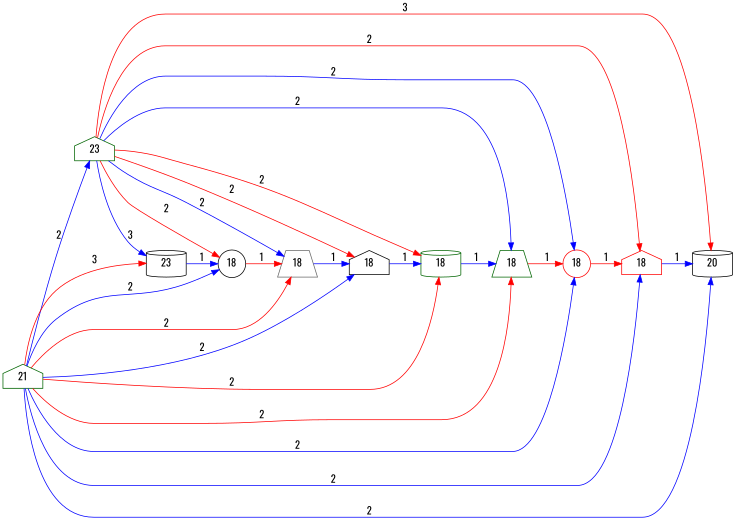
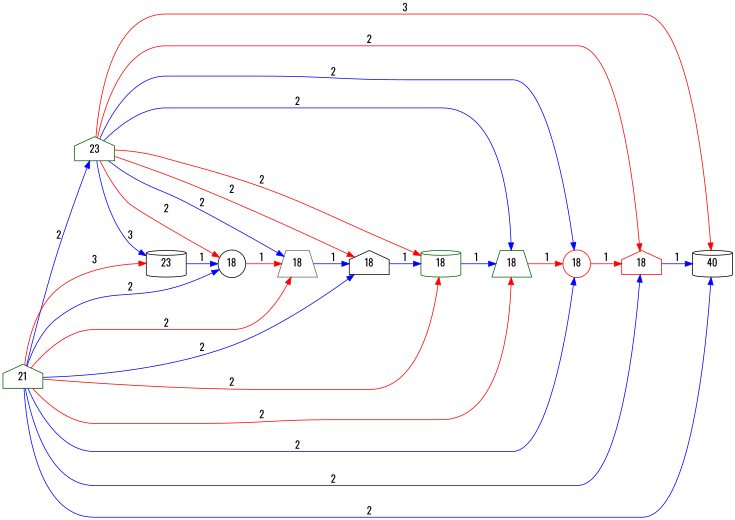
node "20": label "20" -> "40"
